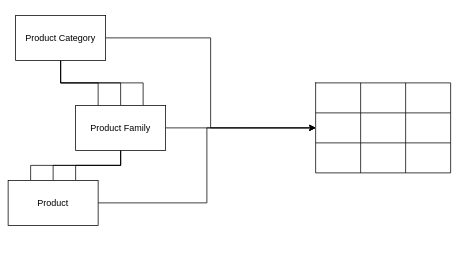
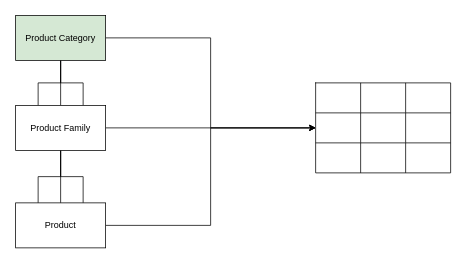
node "Product Category": fillcolor #ffffff -> #d5e8d4
node "Product Family": moved (120, 128) -> (60, 128)
node "Product": moved (53, 203) -> (60, 225)
